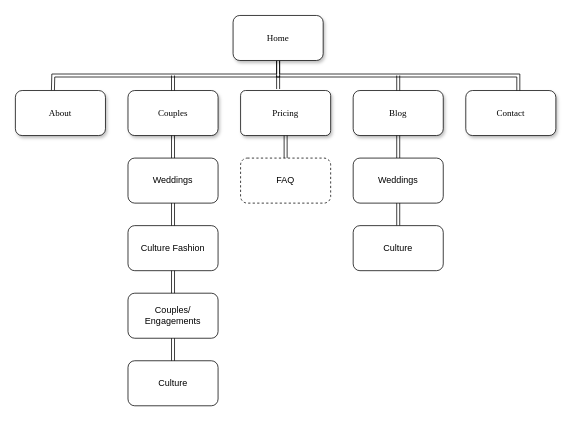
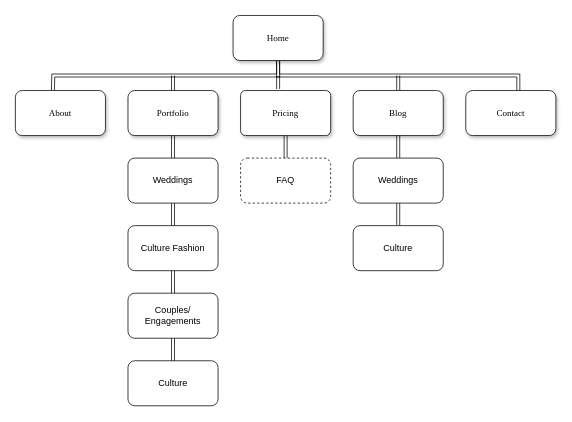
node "Couples": label "Couples" -> "Portfolio"
